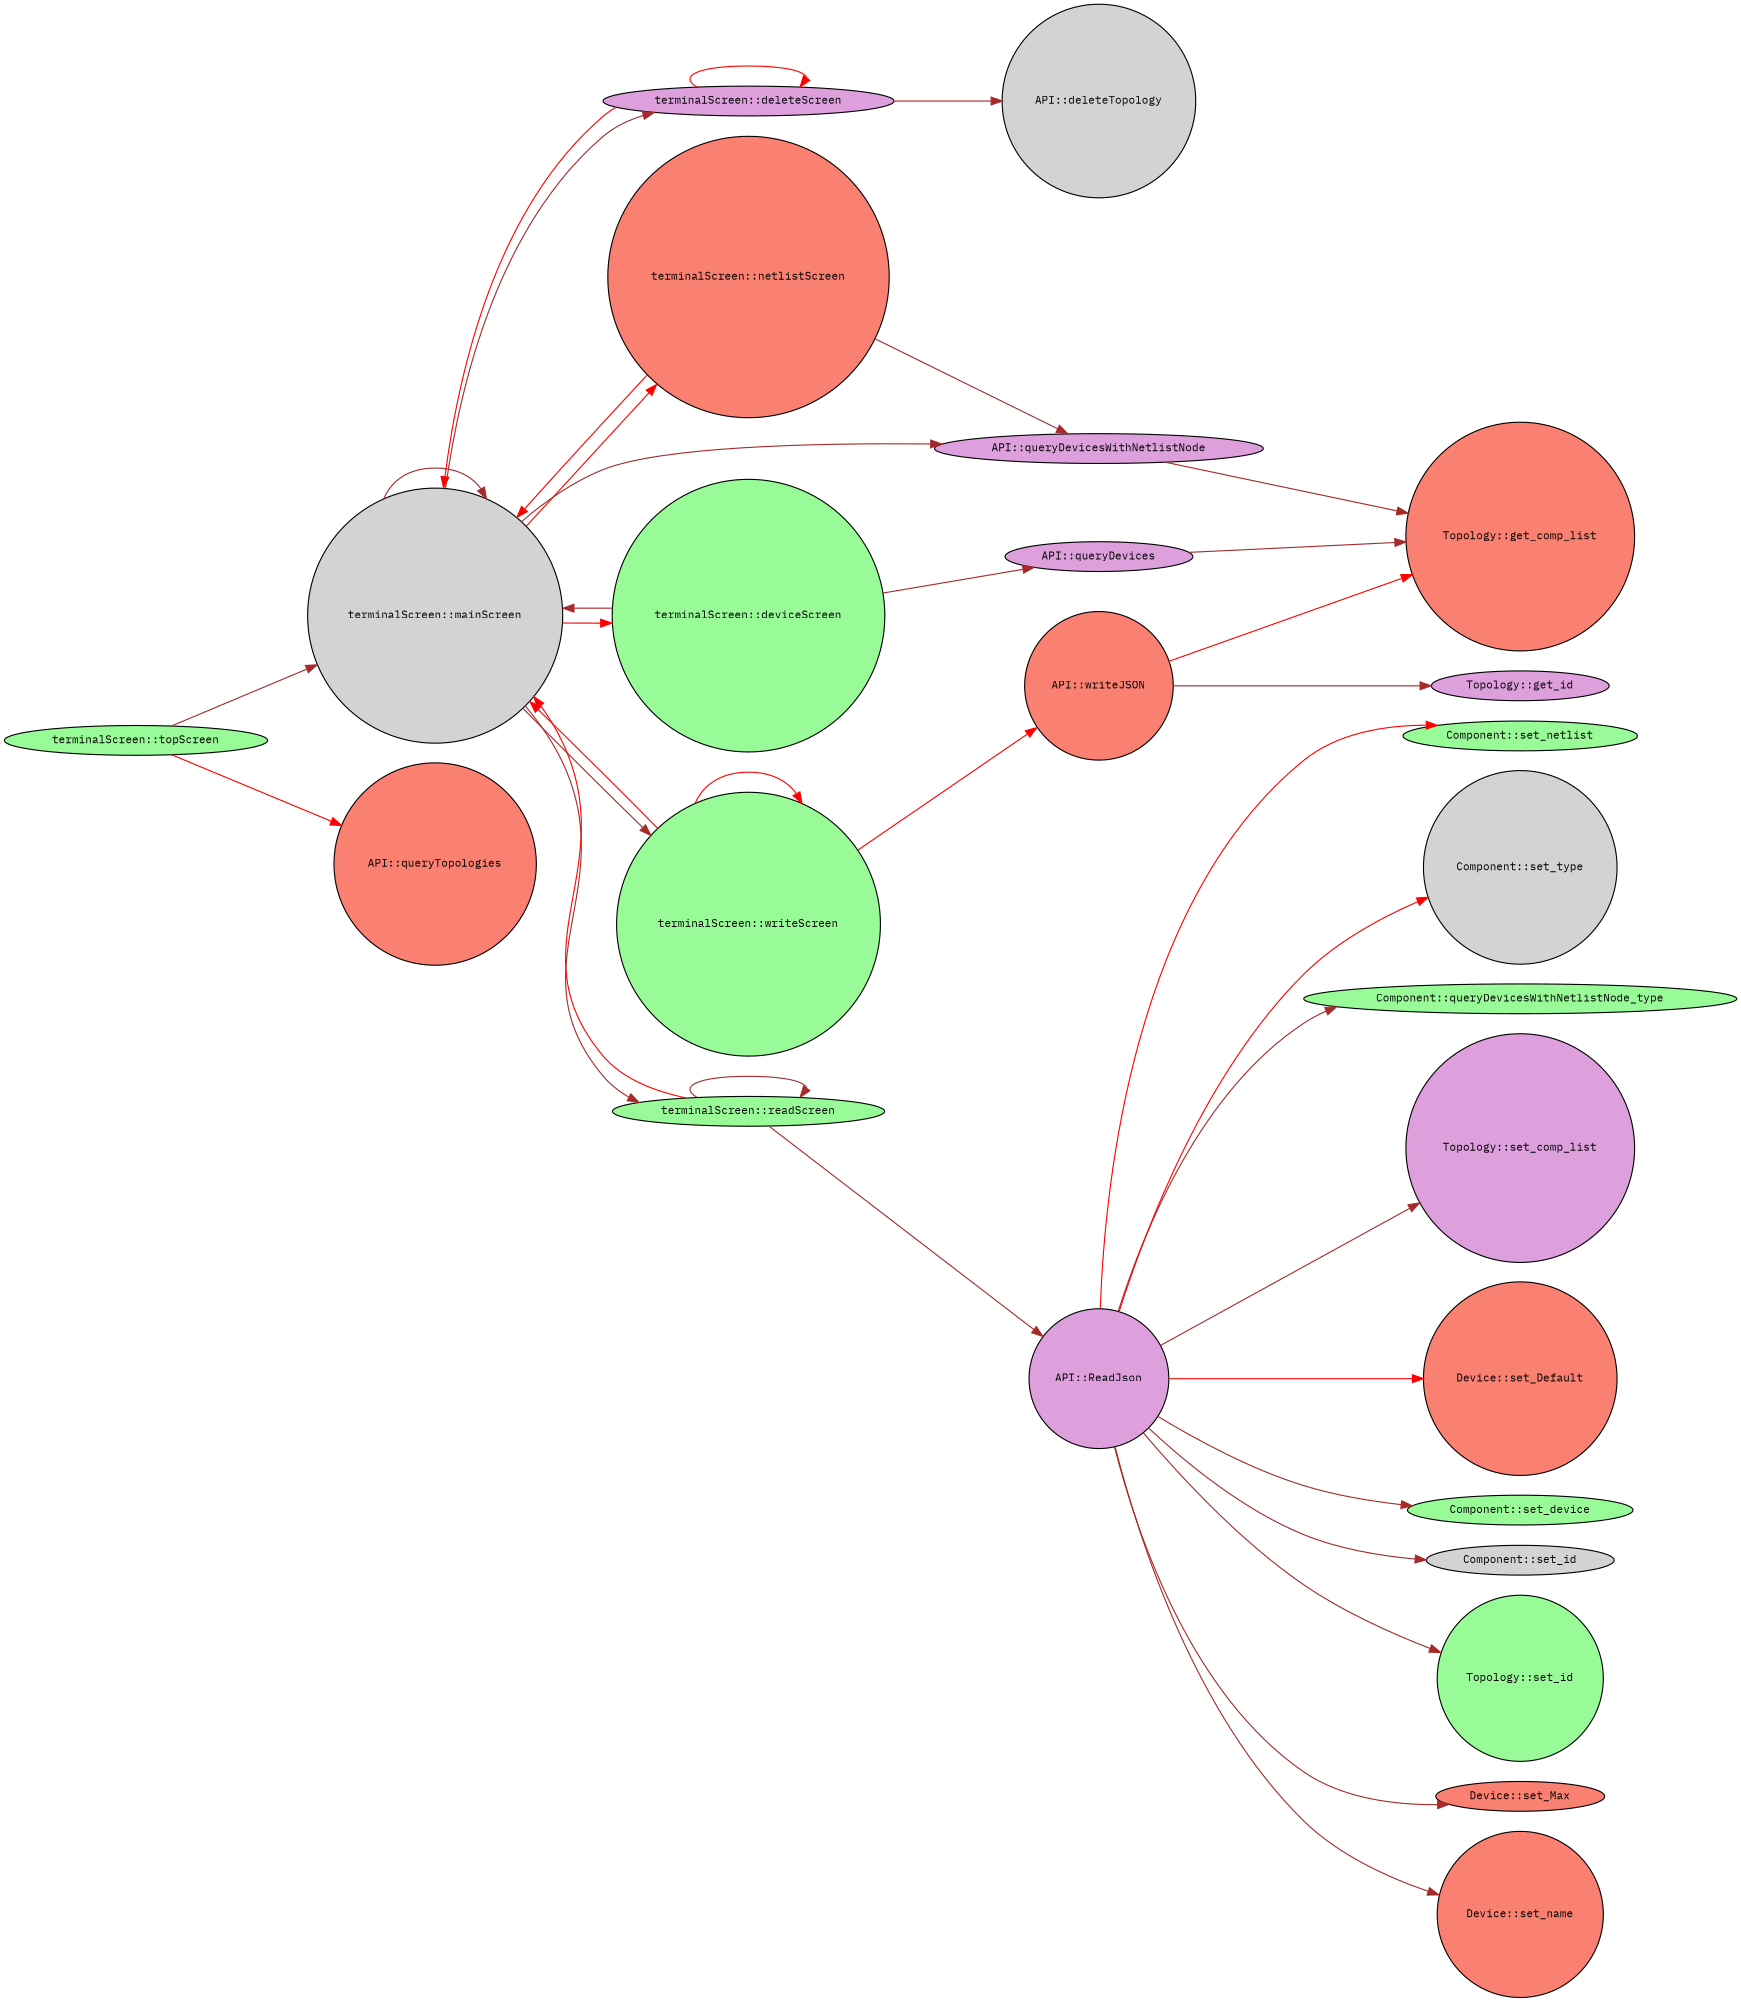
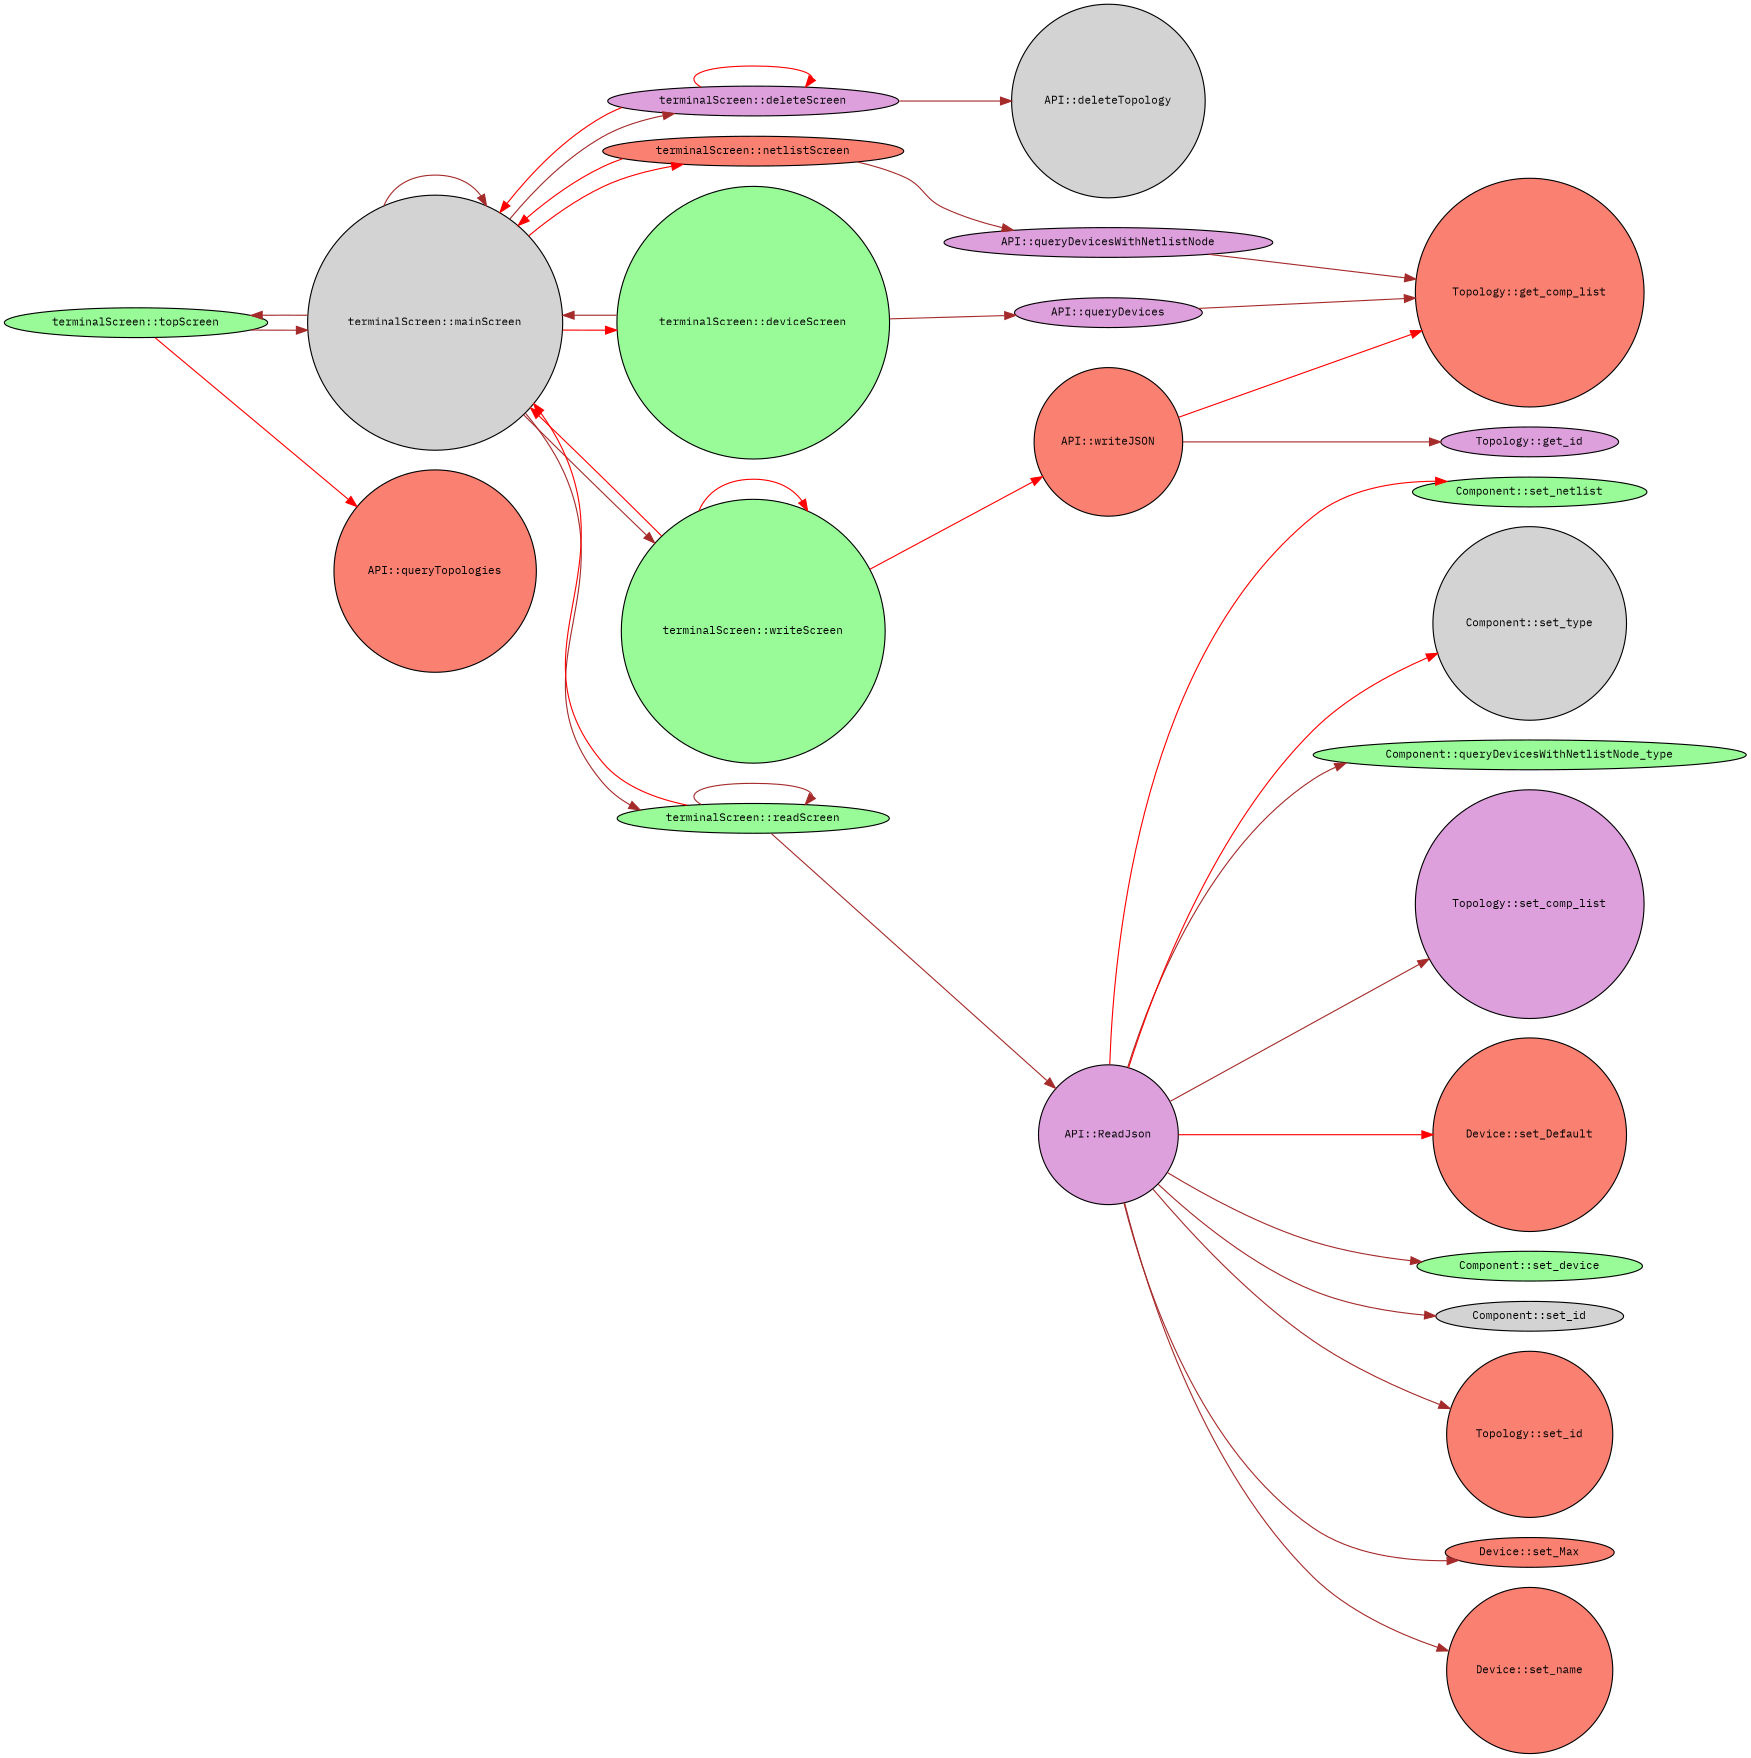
node "terminalScreen::netlistScreen": shape circle -> ellipse
edge "terminalScreen::mainScreen" -> "API::queryDevicesWithNetlistNode": now "terminalScreen::mainScreen" -> "terminalScreen::topScreen"
node "Topology::set_id": fillcolor palegreen -> salmon
